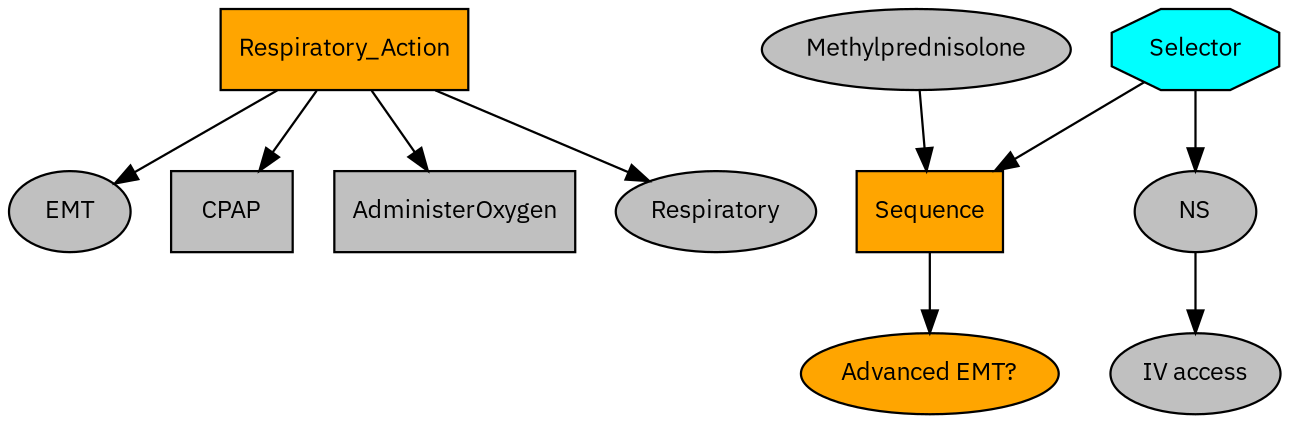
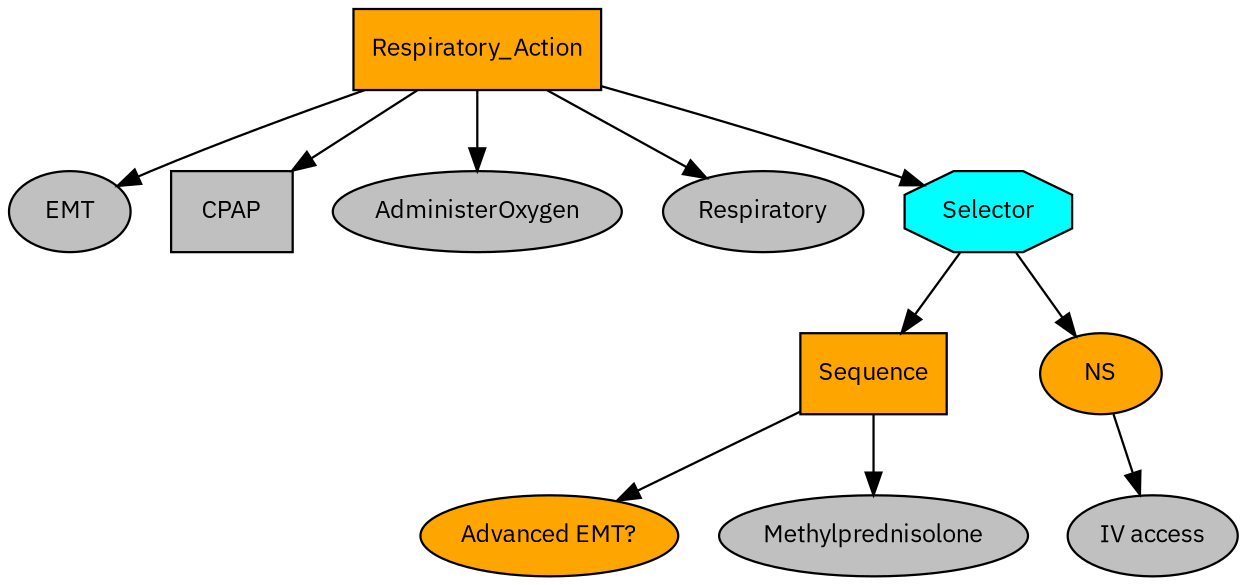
edge "Methylprednisolone" -> "Sequence": reversed
edge "Respiratory_Action" -> "Selector": added
node "AdministerOxygen": shape box -> ellipse
node "NS": fillcolor gray -> orange
